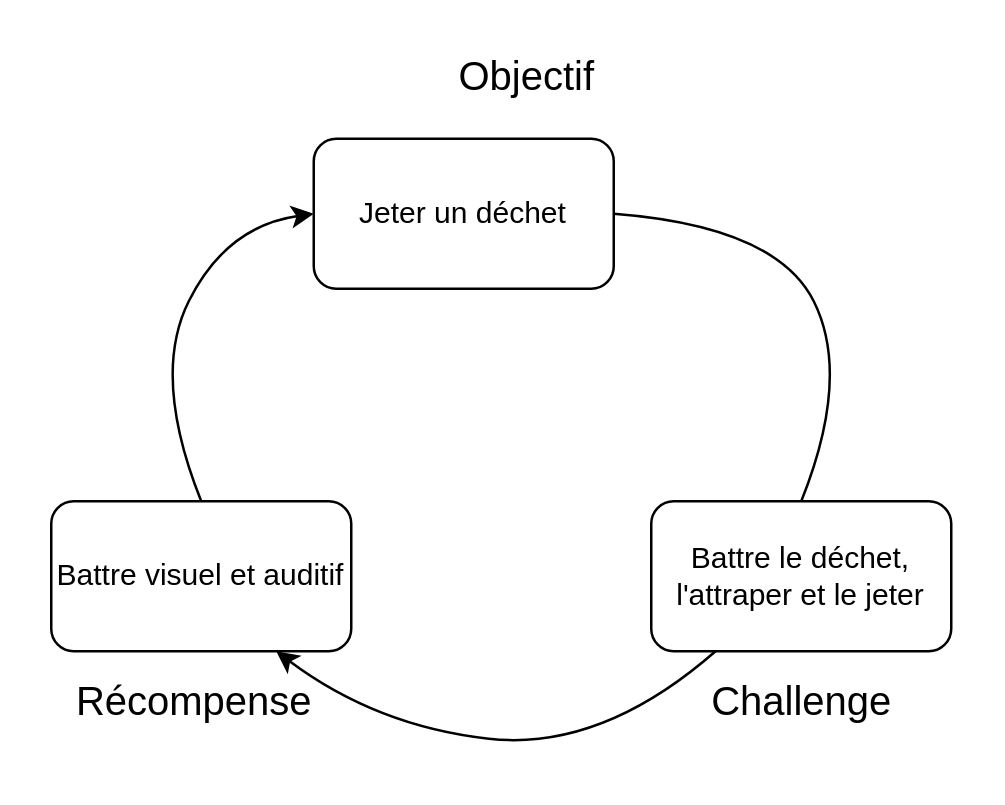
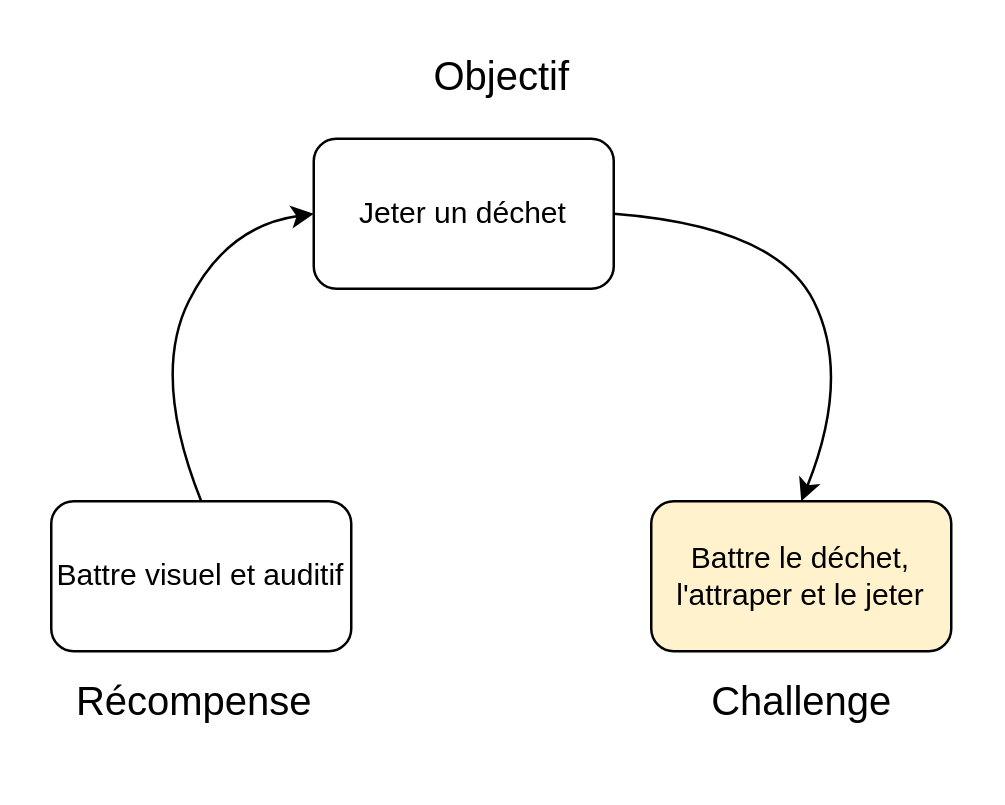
node "Objectif": moved (526, 76) -> (501, 76)
edge "Jeter un déchet" -- "Battre le déchet, l'attraper et le jeter": arrowhead none -> classic
node "Battre le déchet, l'attraper et le jeter": fillcolor #ffffff -> #fff2cc
edge "Battre le déchet, l'attraper et le jeter" -> "Battre visuel et auditif": removed
